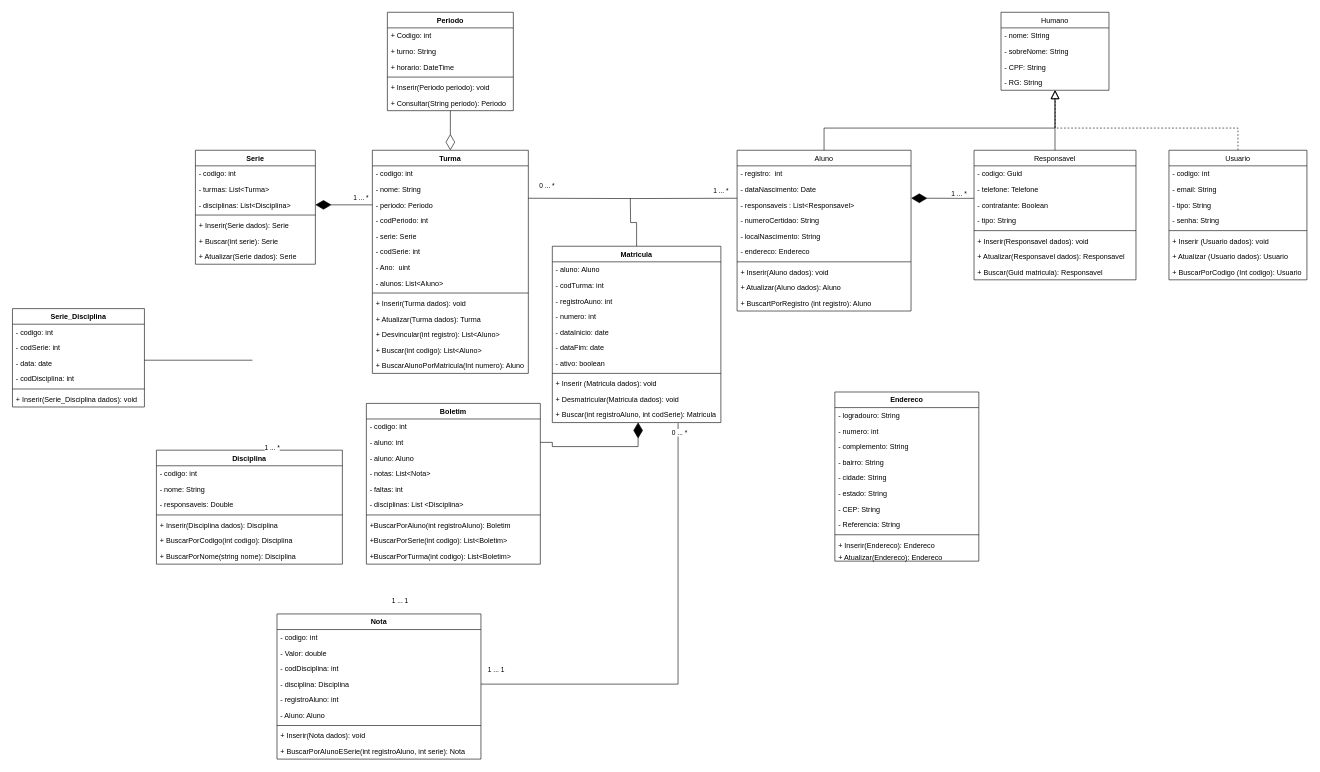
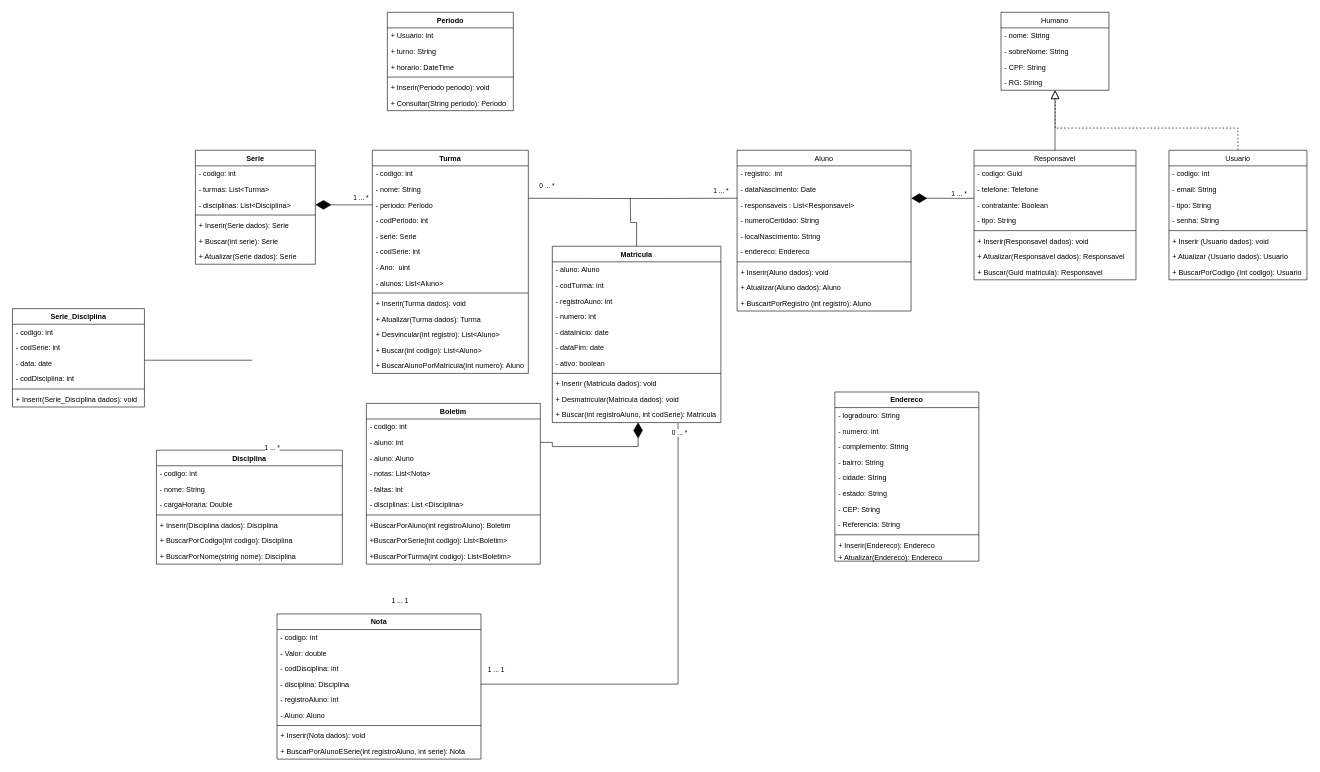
node "+ Codigo: int": label "+ Codigo: int" -> "+ Usuario: int"
edge "Periodo" -> "Turma": removed
edge "Aluno" -> "- RG: String": removed
node "- responsaveis: Double": label "- responsaveis: Double" -> "- cargaHoraria: Double"
